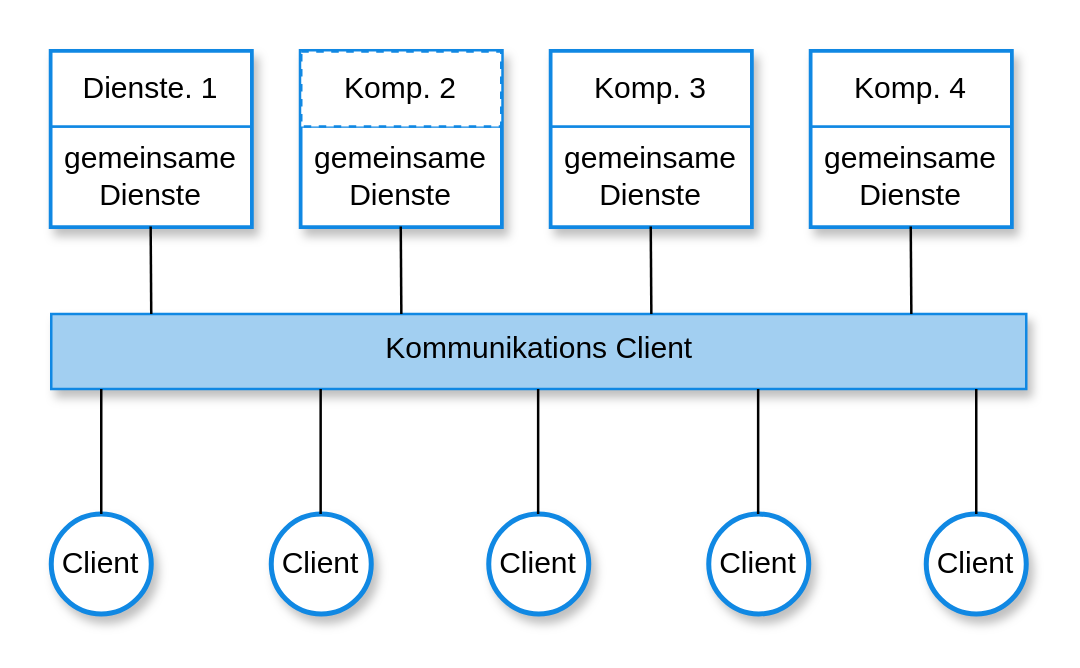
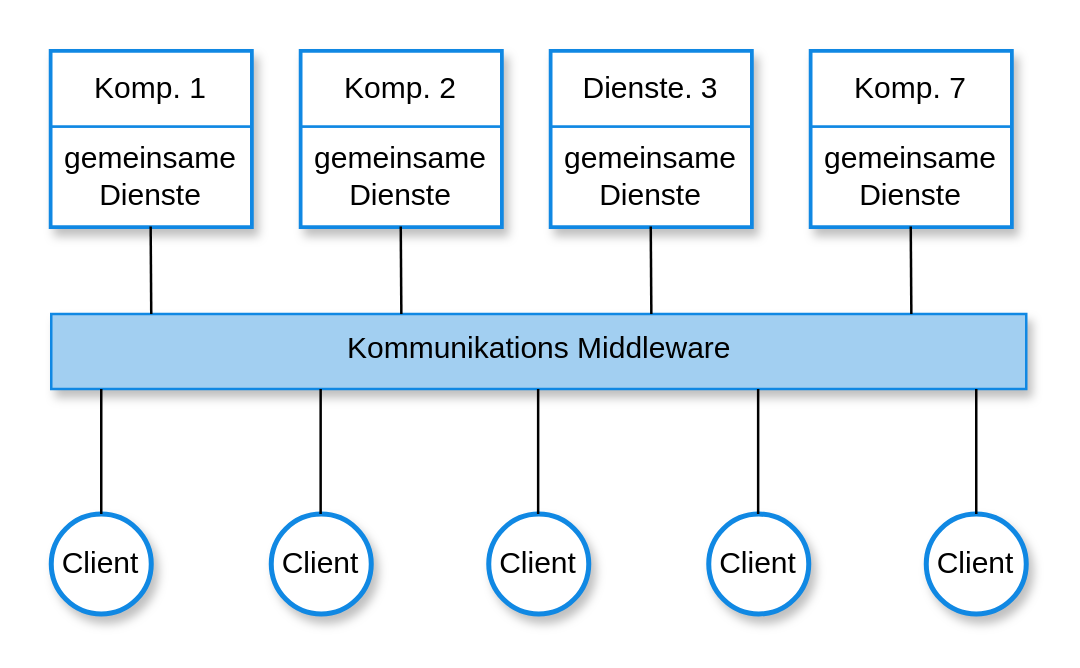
node "Dienste. 1": label "Dienste. 1" -> "Komp. 1"
node "Komp. 2": style dashed -> solid
node "Komp. 3": label "Komp. 3" -> "Dienste. 3"
node "Komp. 4": label "Komp. 4" -> "Komp. 7"
node "Kommunikations Client": label "Kommunikations Client" -> "Kommunikations Middleware"
